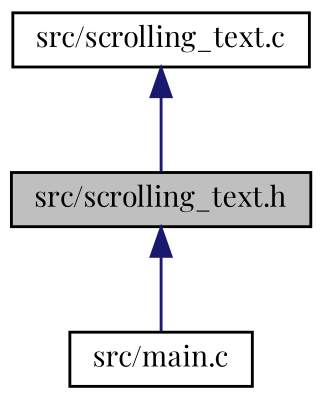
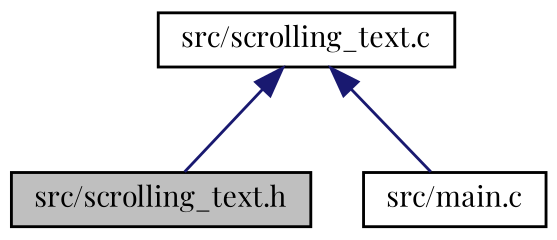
edge "src/main.c" -> "src/scrolling_text.h": now "src/main.c" -> "src/scrolling_text.c"
